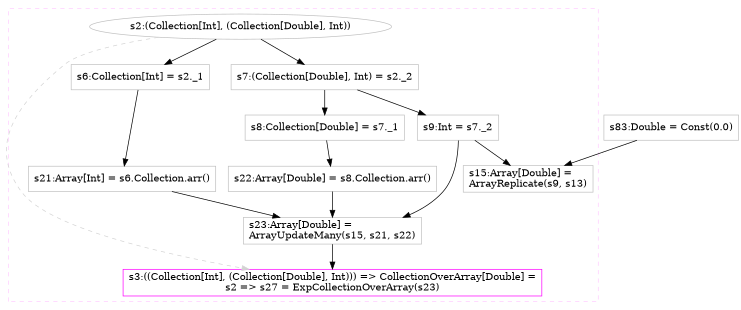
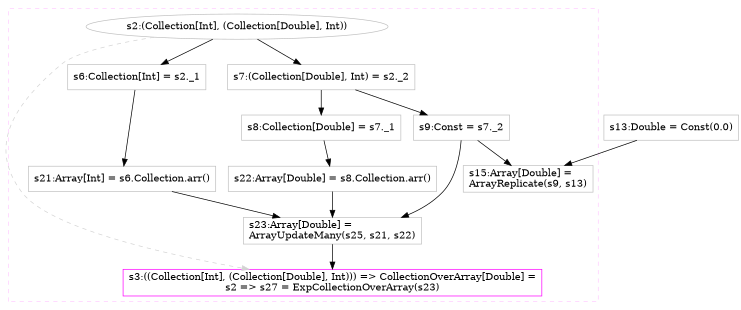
node "s9:Int = s7._2": label "s9:Int = s7._2" -> "s9:Const = s7._2"
node "s83:Double = Const(0.0)": label "s83:Double = Const(0.0)" -> "s13:Double = Const(0.0)"
node "s23:Array[Double] = ArrayUpdateMany(s15, s21, s22)": label "s23:Array[Double] = ArrayUpdateMany(s15, s21, s22)" -> "s23:Array[Double] = ArrayUpdateMany(s25, s21, s22)"
